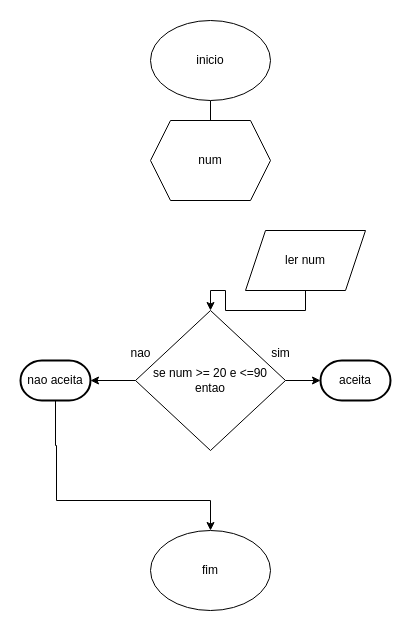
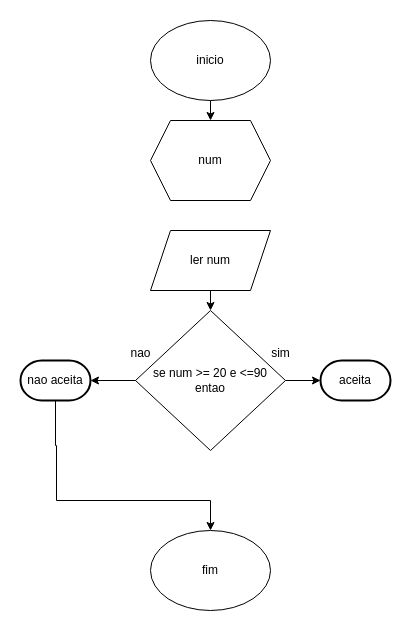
edge "inicio" -- "num": arrowhead none -> classic
node "ler num": moved (306, 261) -> (211, 261)
